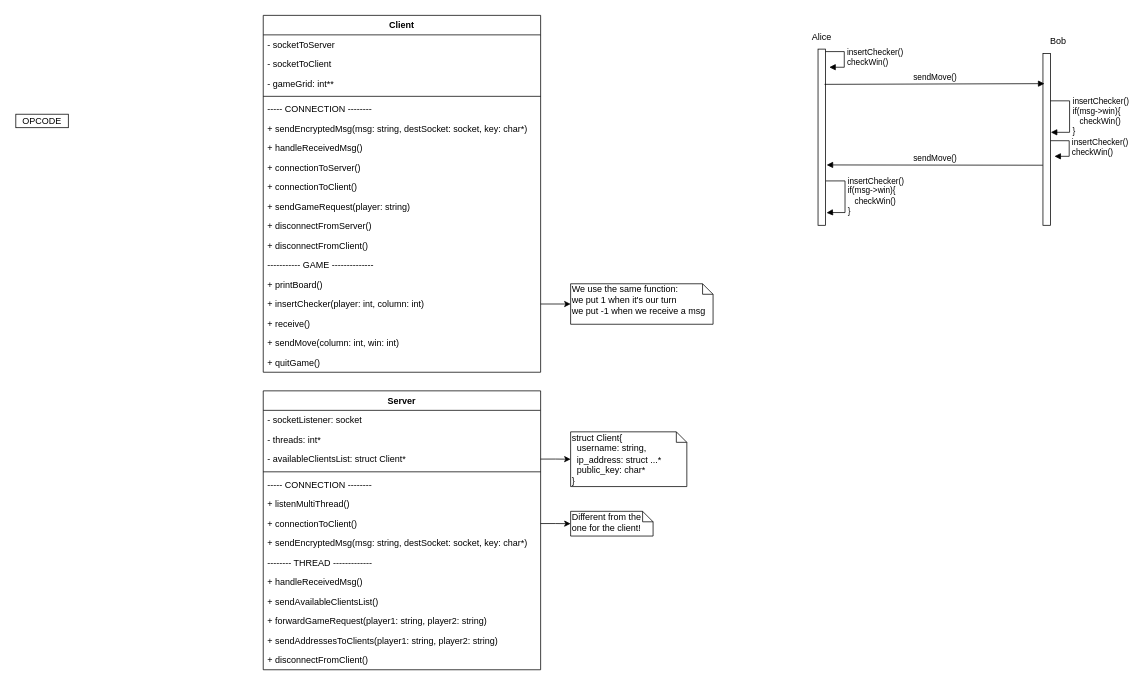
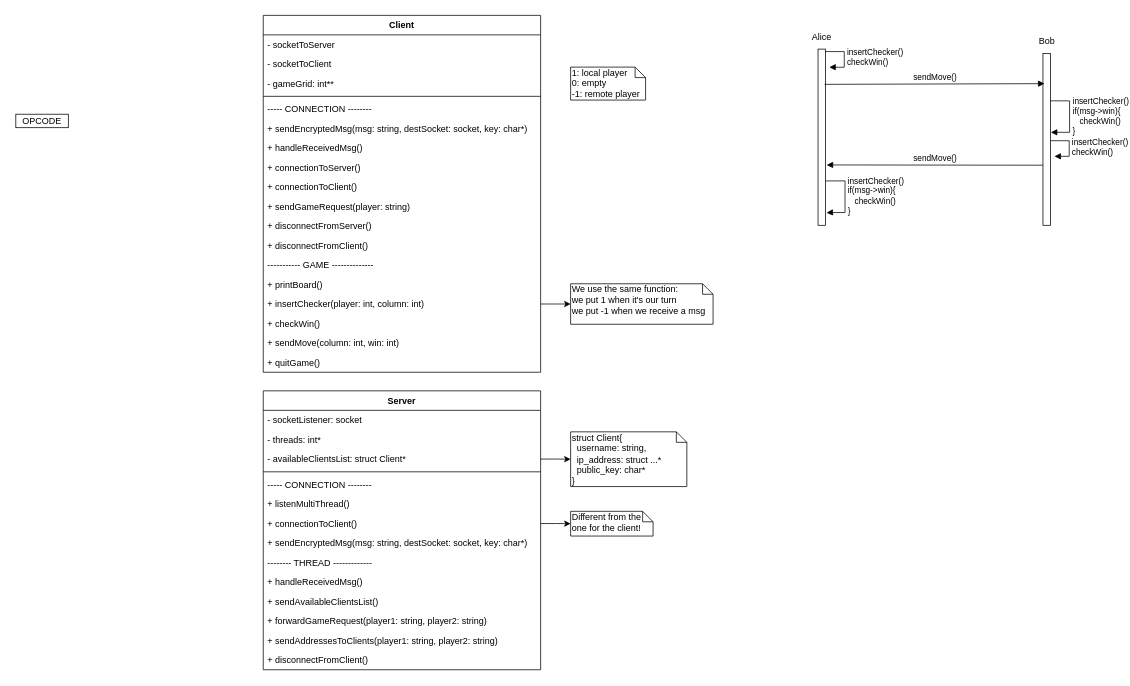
node "Bob": moved (1064, 42) -> (1053, 42)
node "1: local player 0: empty -1: remote player": added
node "+ receive()": label "+ receive()" -> "+ checkWin()"
